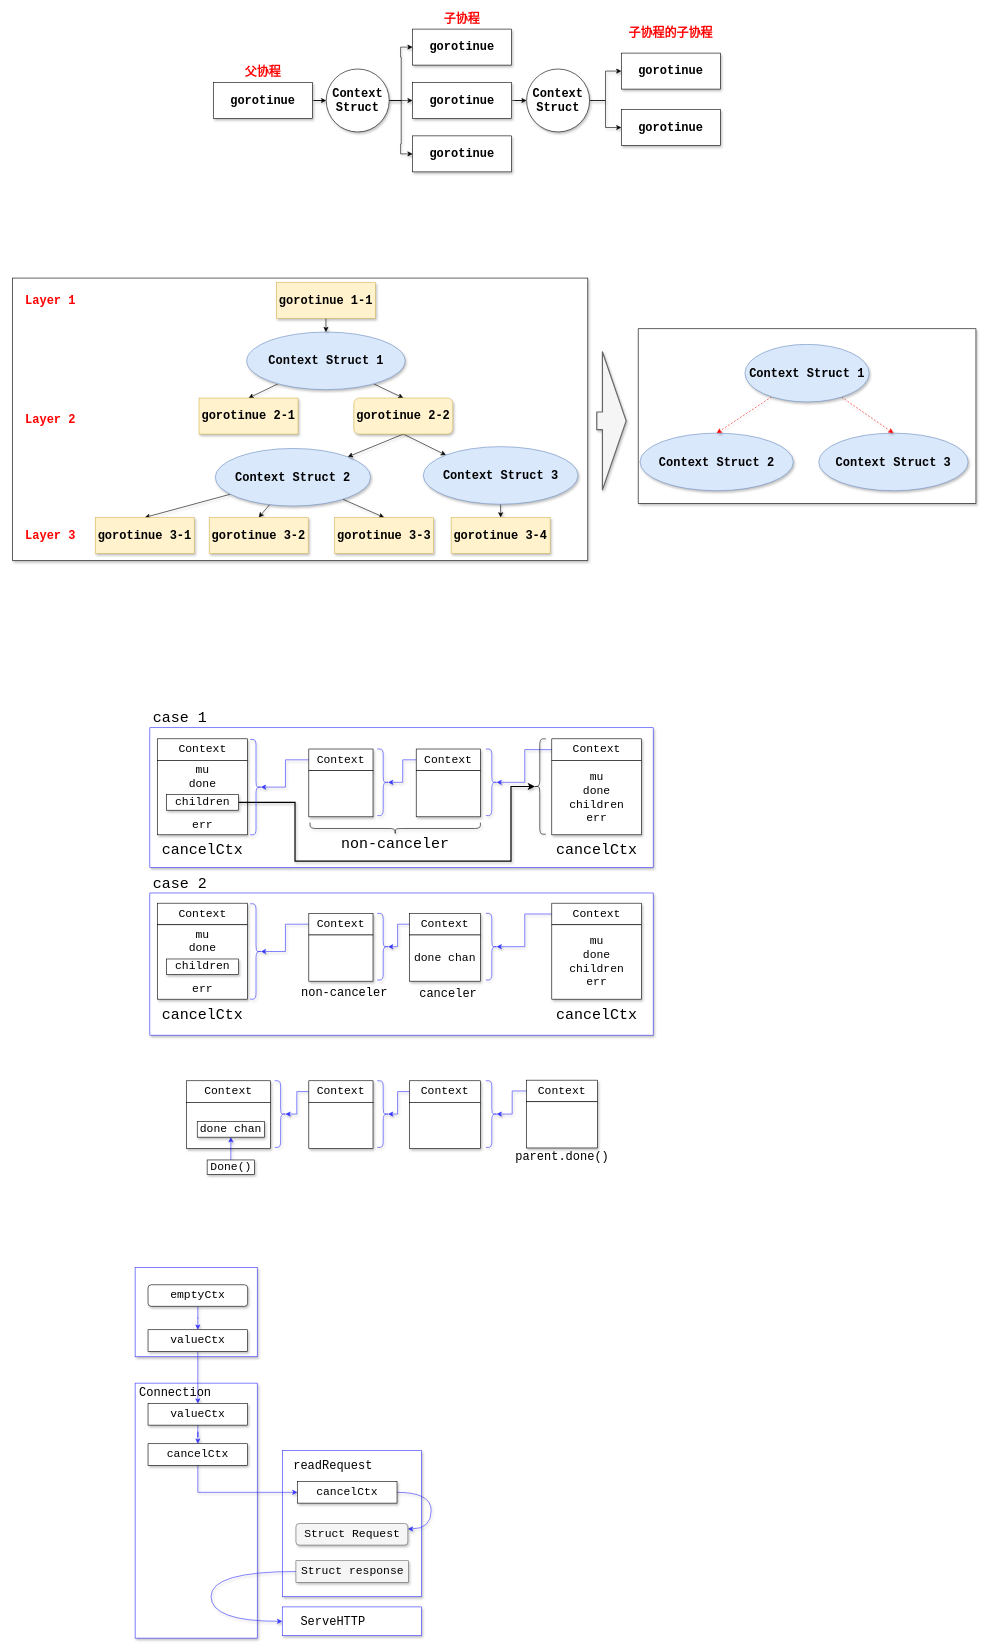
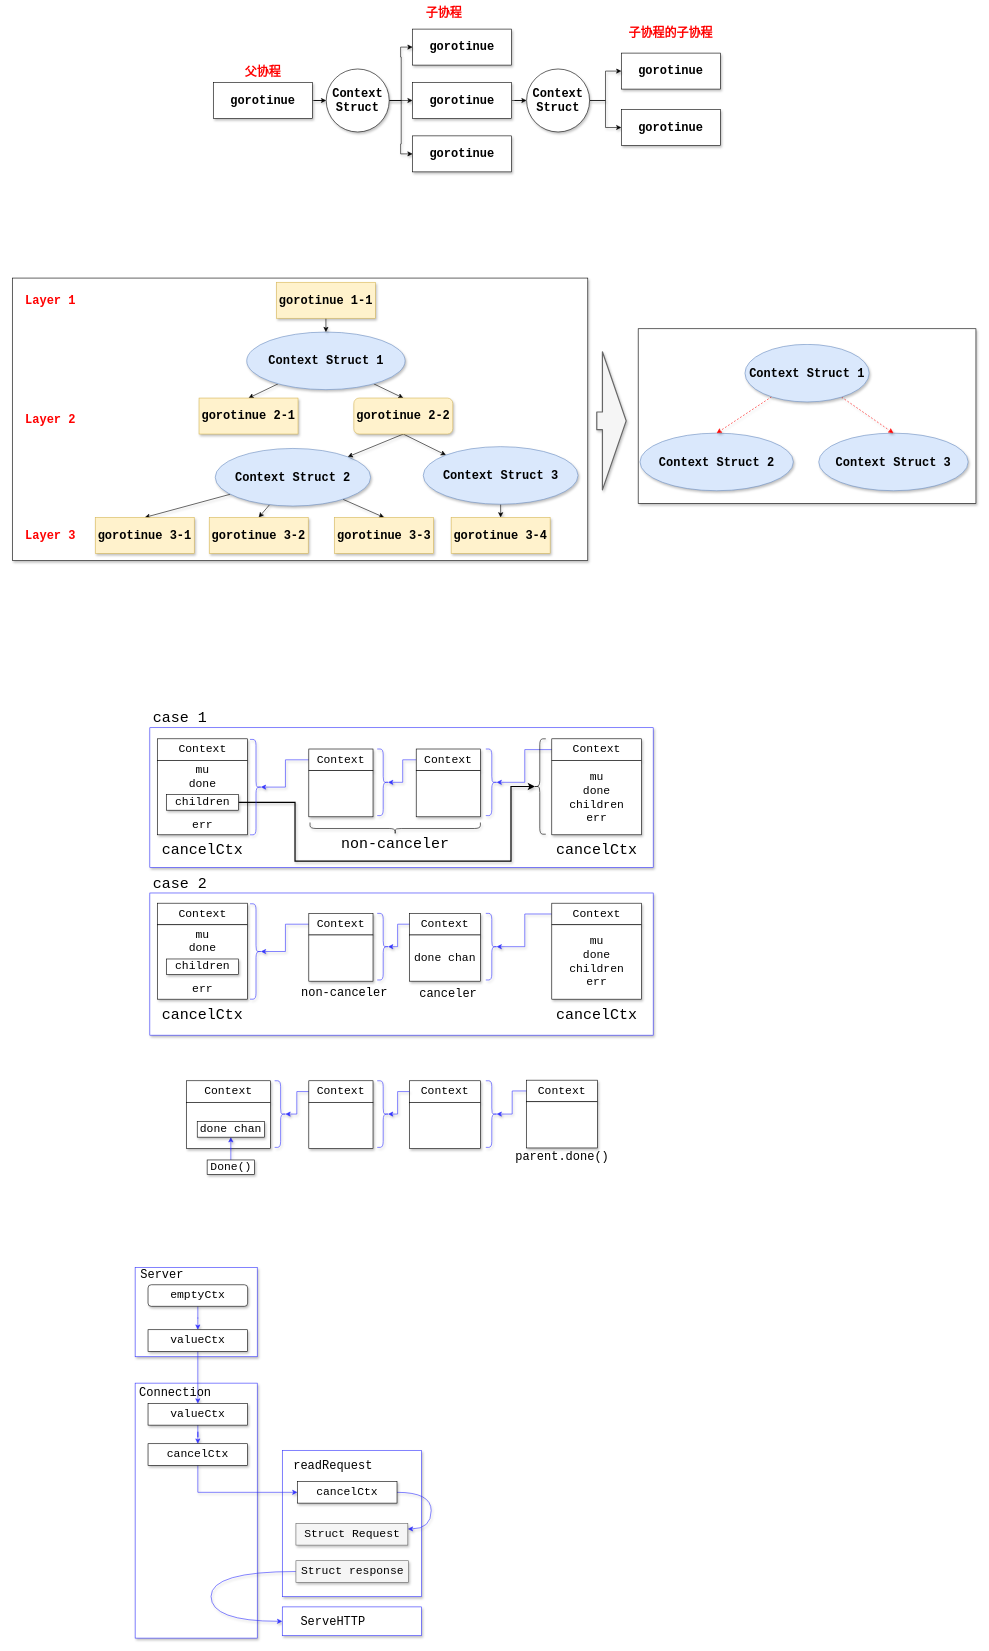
node "子协程": moved (462, 18) -> (444, 12)
node "Server": added
node "Struct Request": shape rounded rectangle -> rectangle
